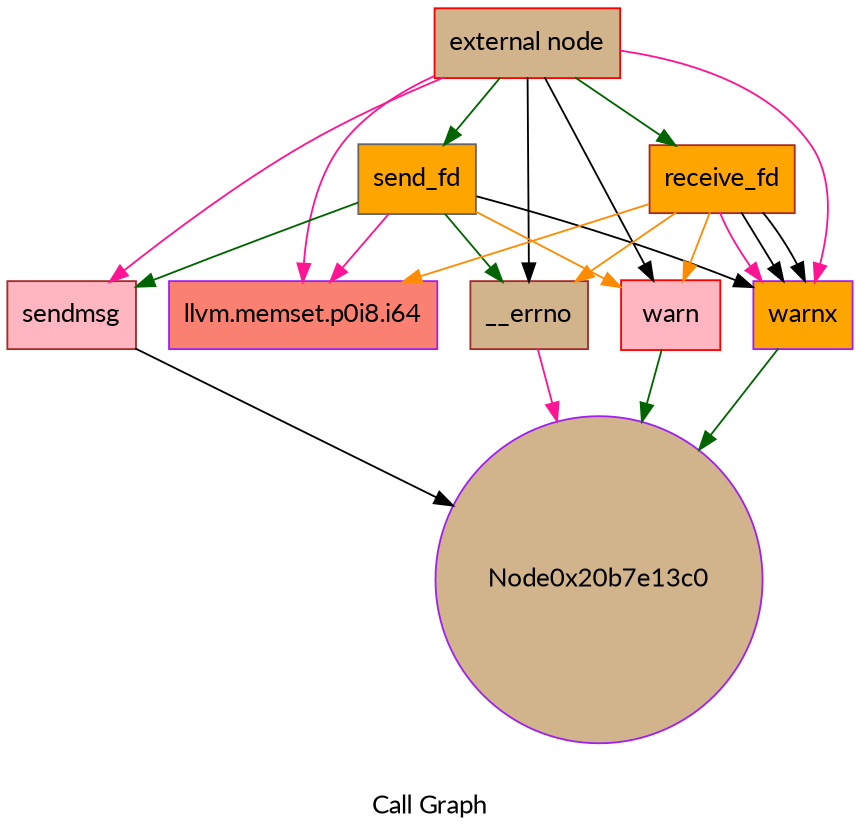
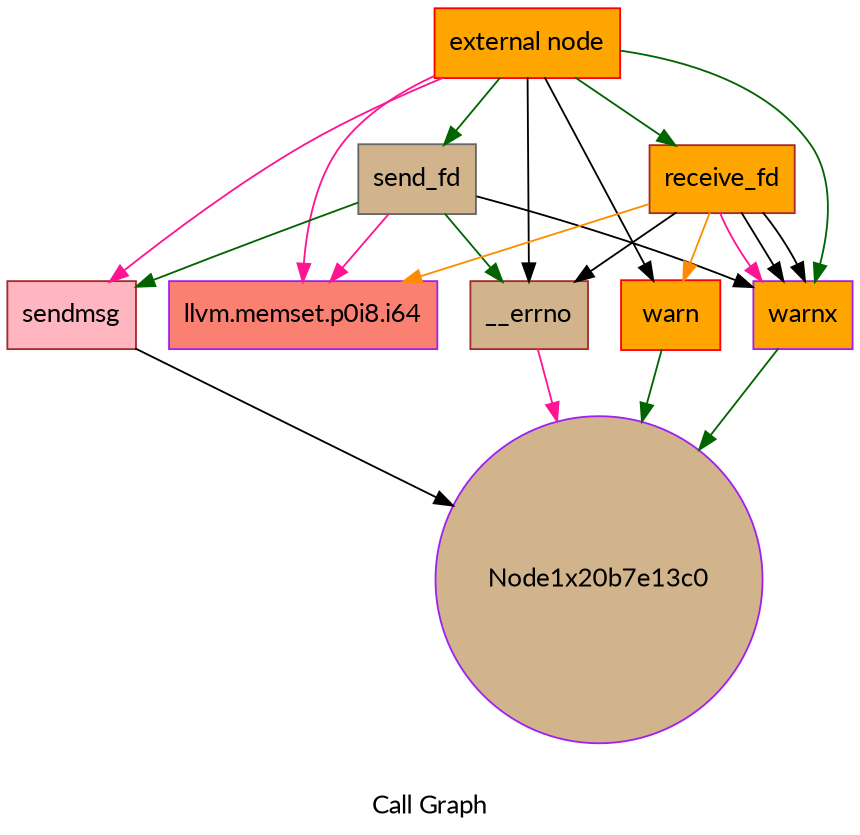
node "external node": fillcolor tan -> orange
edge "external node" -> "warnx": color deeppink -> darkgreen
node "send_fd": fillcolor orange -> tan
edge "receive_fd" -> "__errno": color darkorange -> black
edge "send_fd" -> "warn": removed
node "warn": fillcolor lightpink -> orange
node "Node0x20b7e13c0": label "Node0x20b7e13c0" -> "Node1x20b7e13c0"
